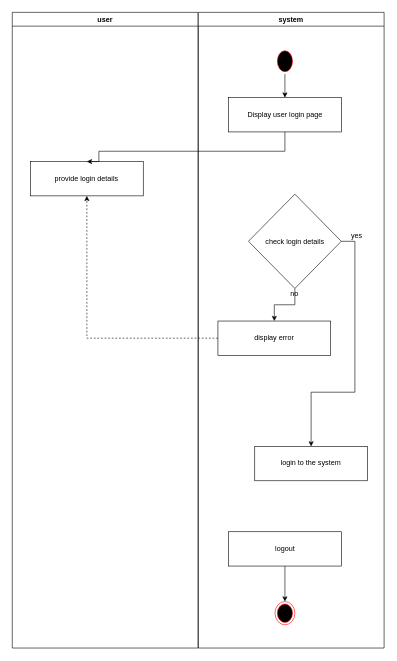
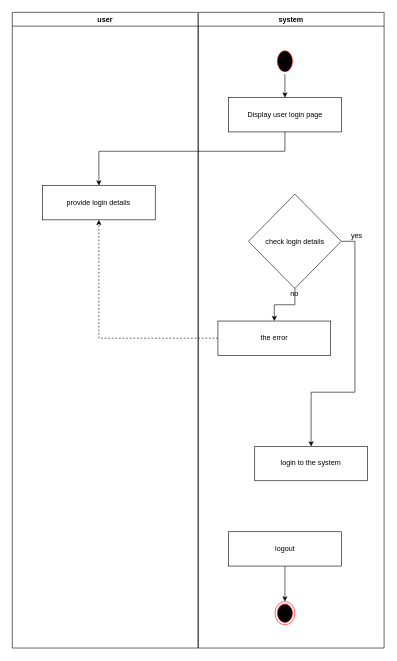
node "provide login details": moved (87, 179) -> (99, 203)
node "display error": label "display error" -> "the error"
